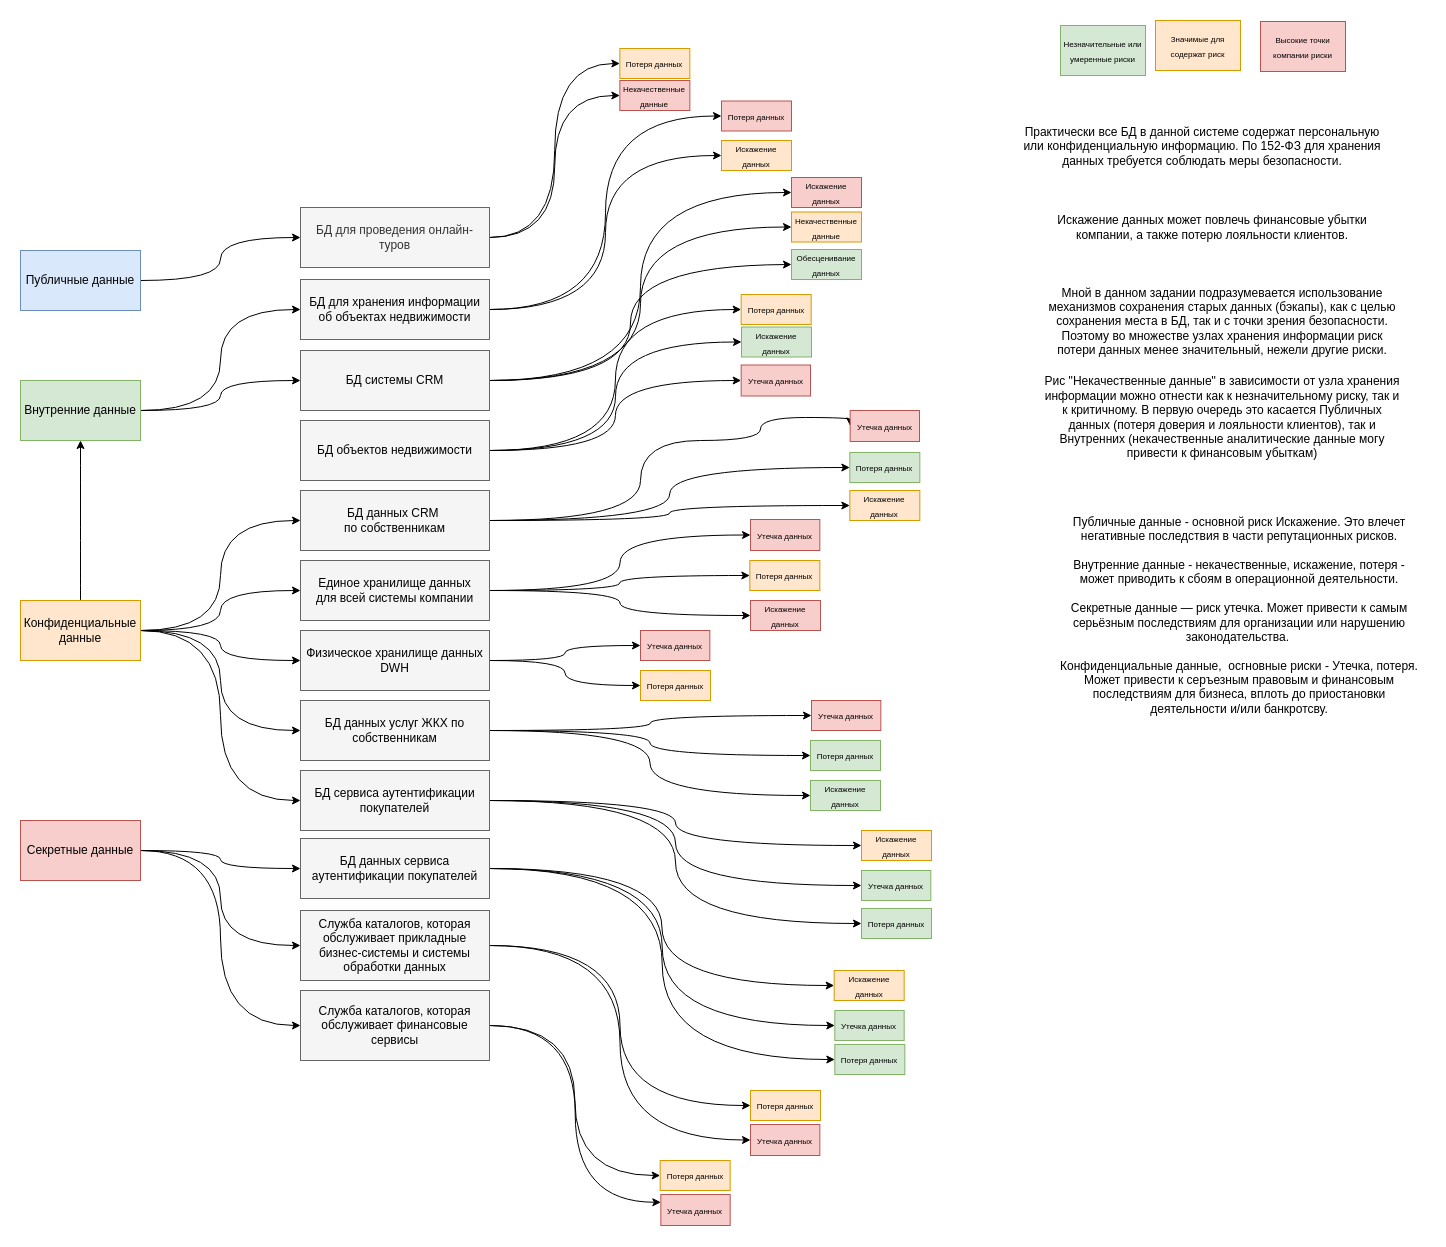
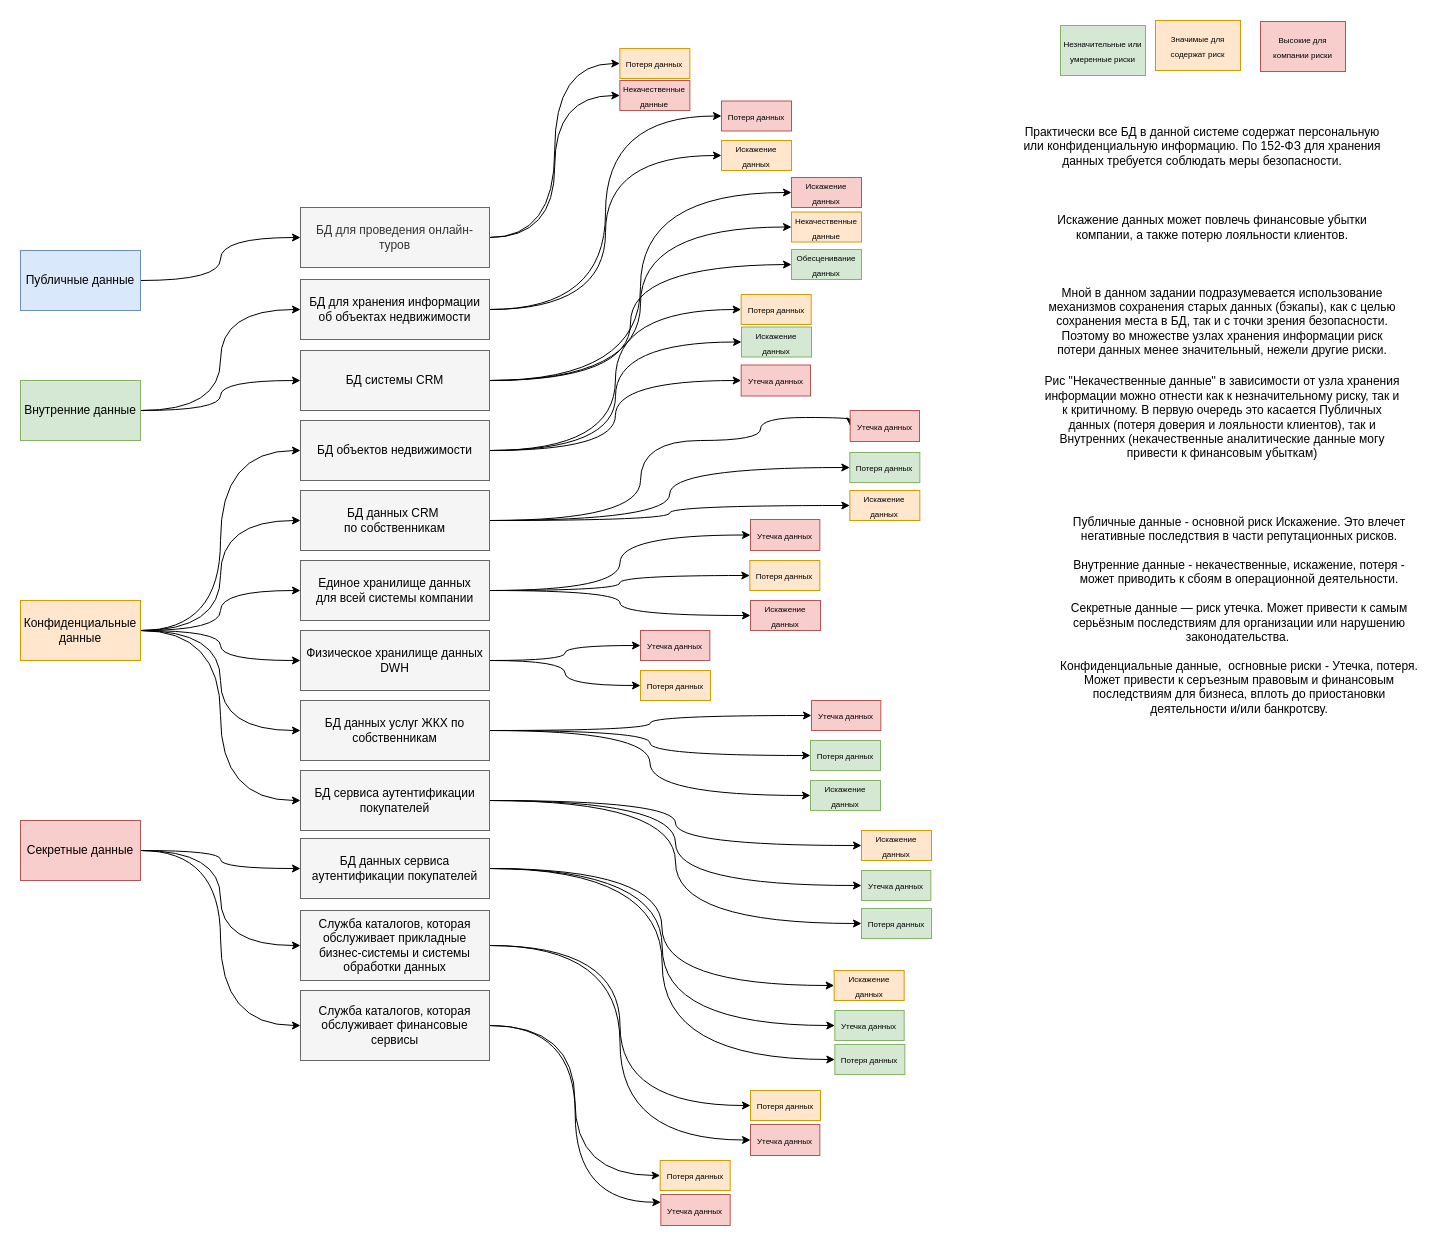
node "Высокие точки компании риски": label "Высокие точки компании риски" -> "Высокие для компании риски"
edge "Конфиденциальные данные" -> "Внутренние данные": now "Конфиденциальные данные" -> "БД объектов недвижимости"
